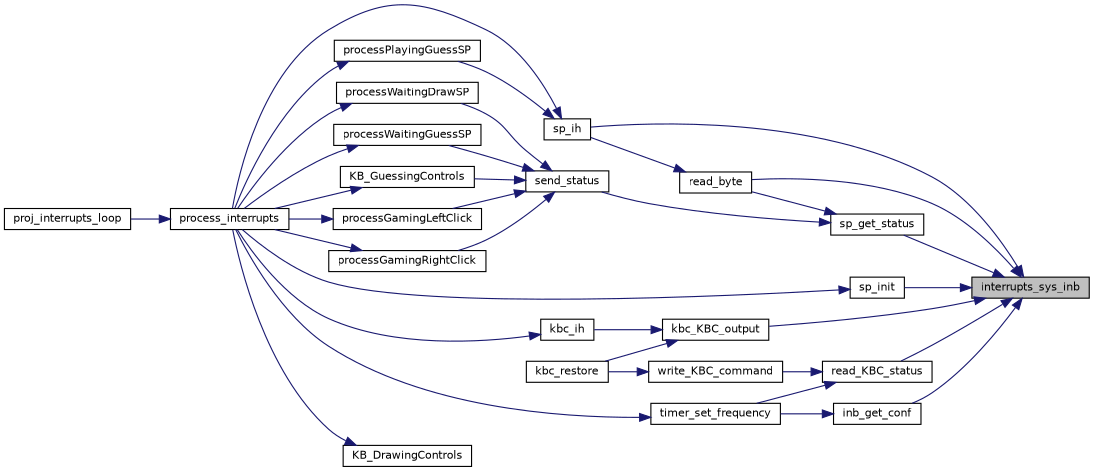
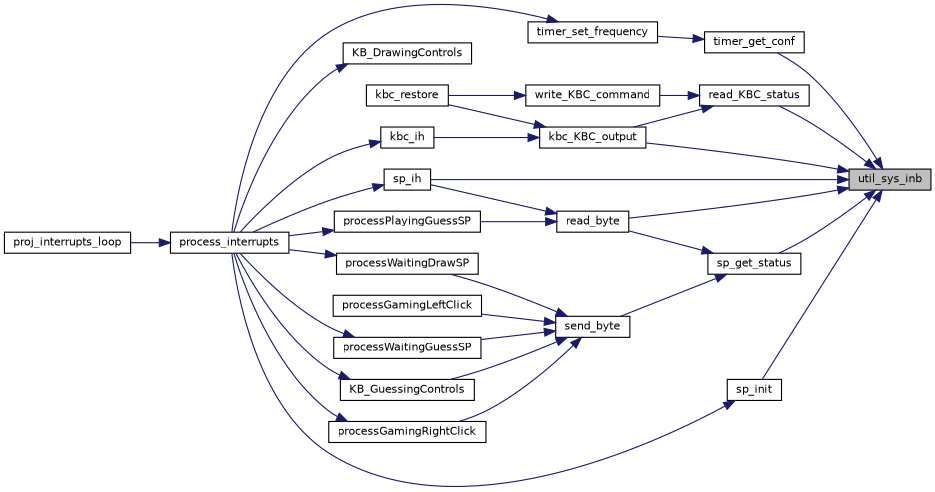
edge "processPlayingGuessSP" -> "sp_ih": now "processPlayingGuessSP" -> "read_byte"
node "send_status": label "send_status" -> "send_byte"
edge "process_interrupts" -> "processGamingLeftClick": removed
node "interrupts_sys_inb": label "interrupts_sys_inb" -> "util_sys_inb"
edge "timer_set_frequency" -> "read_KBC_status": now "kbc_KBC_output" -> "read_KBC_status"
node "inb_get_conf": label "inb_get_conf" -> "timer_get_conf"
